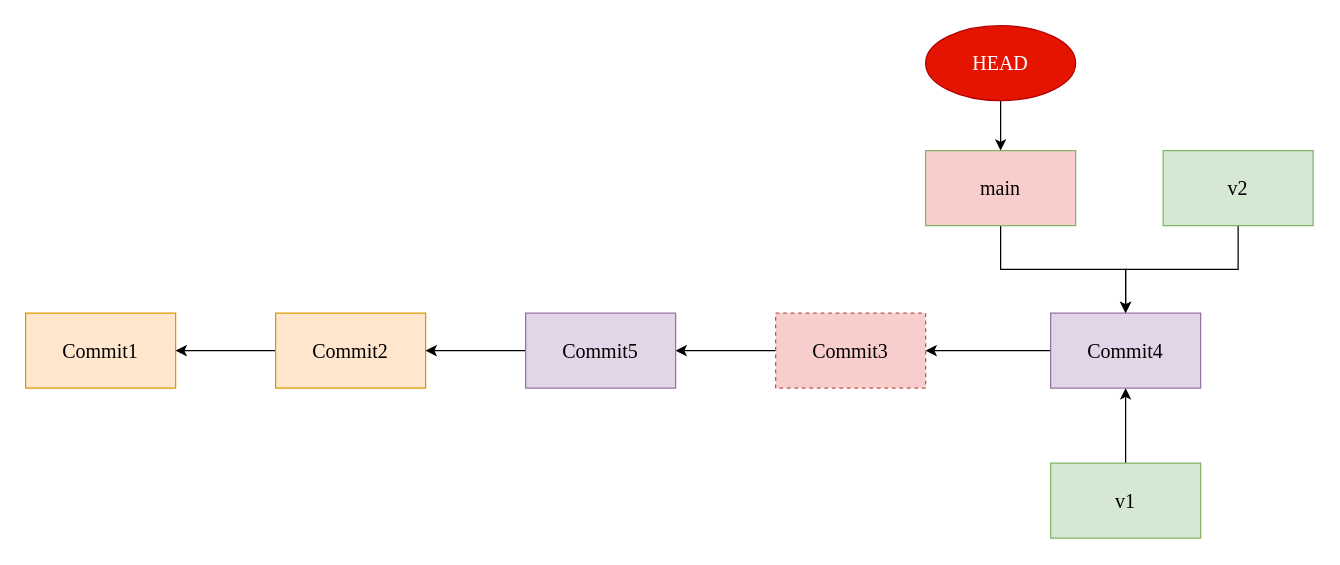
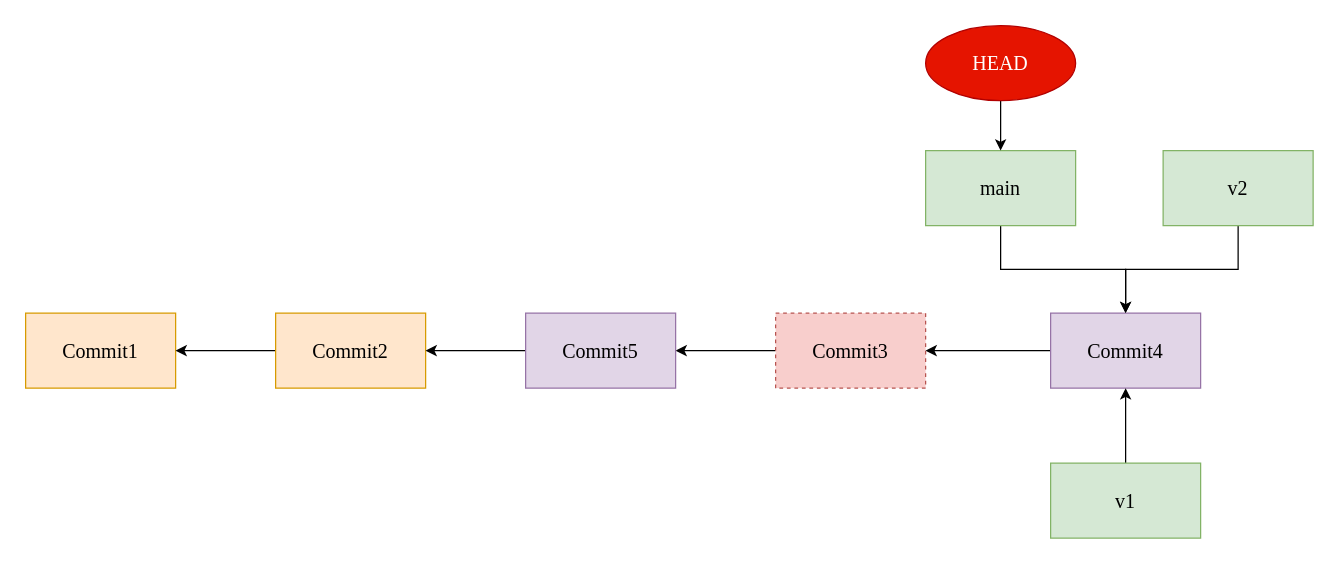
node "main": fillcolor #f8cecc -> #d5e8d4
